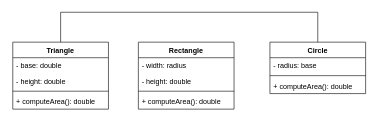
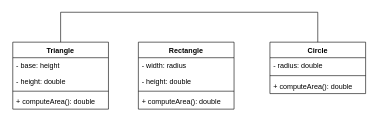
node "- base: double": label "- base: double" -> "- base: height"
node "- radius: base": label "- radius: base" -> "- radius: double"
